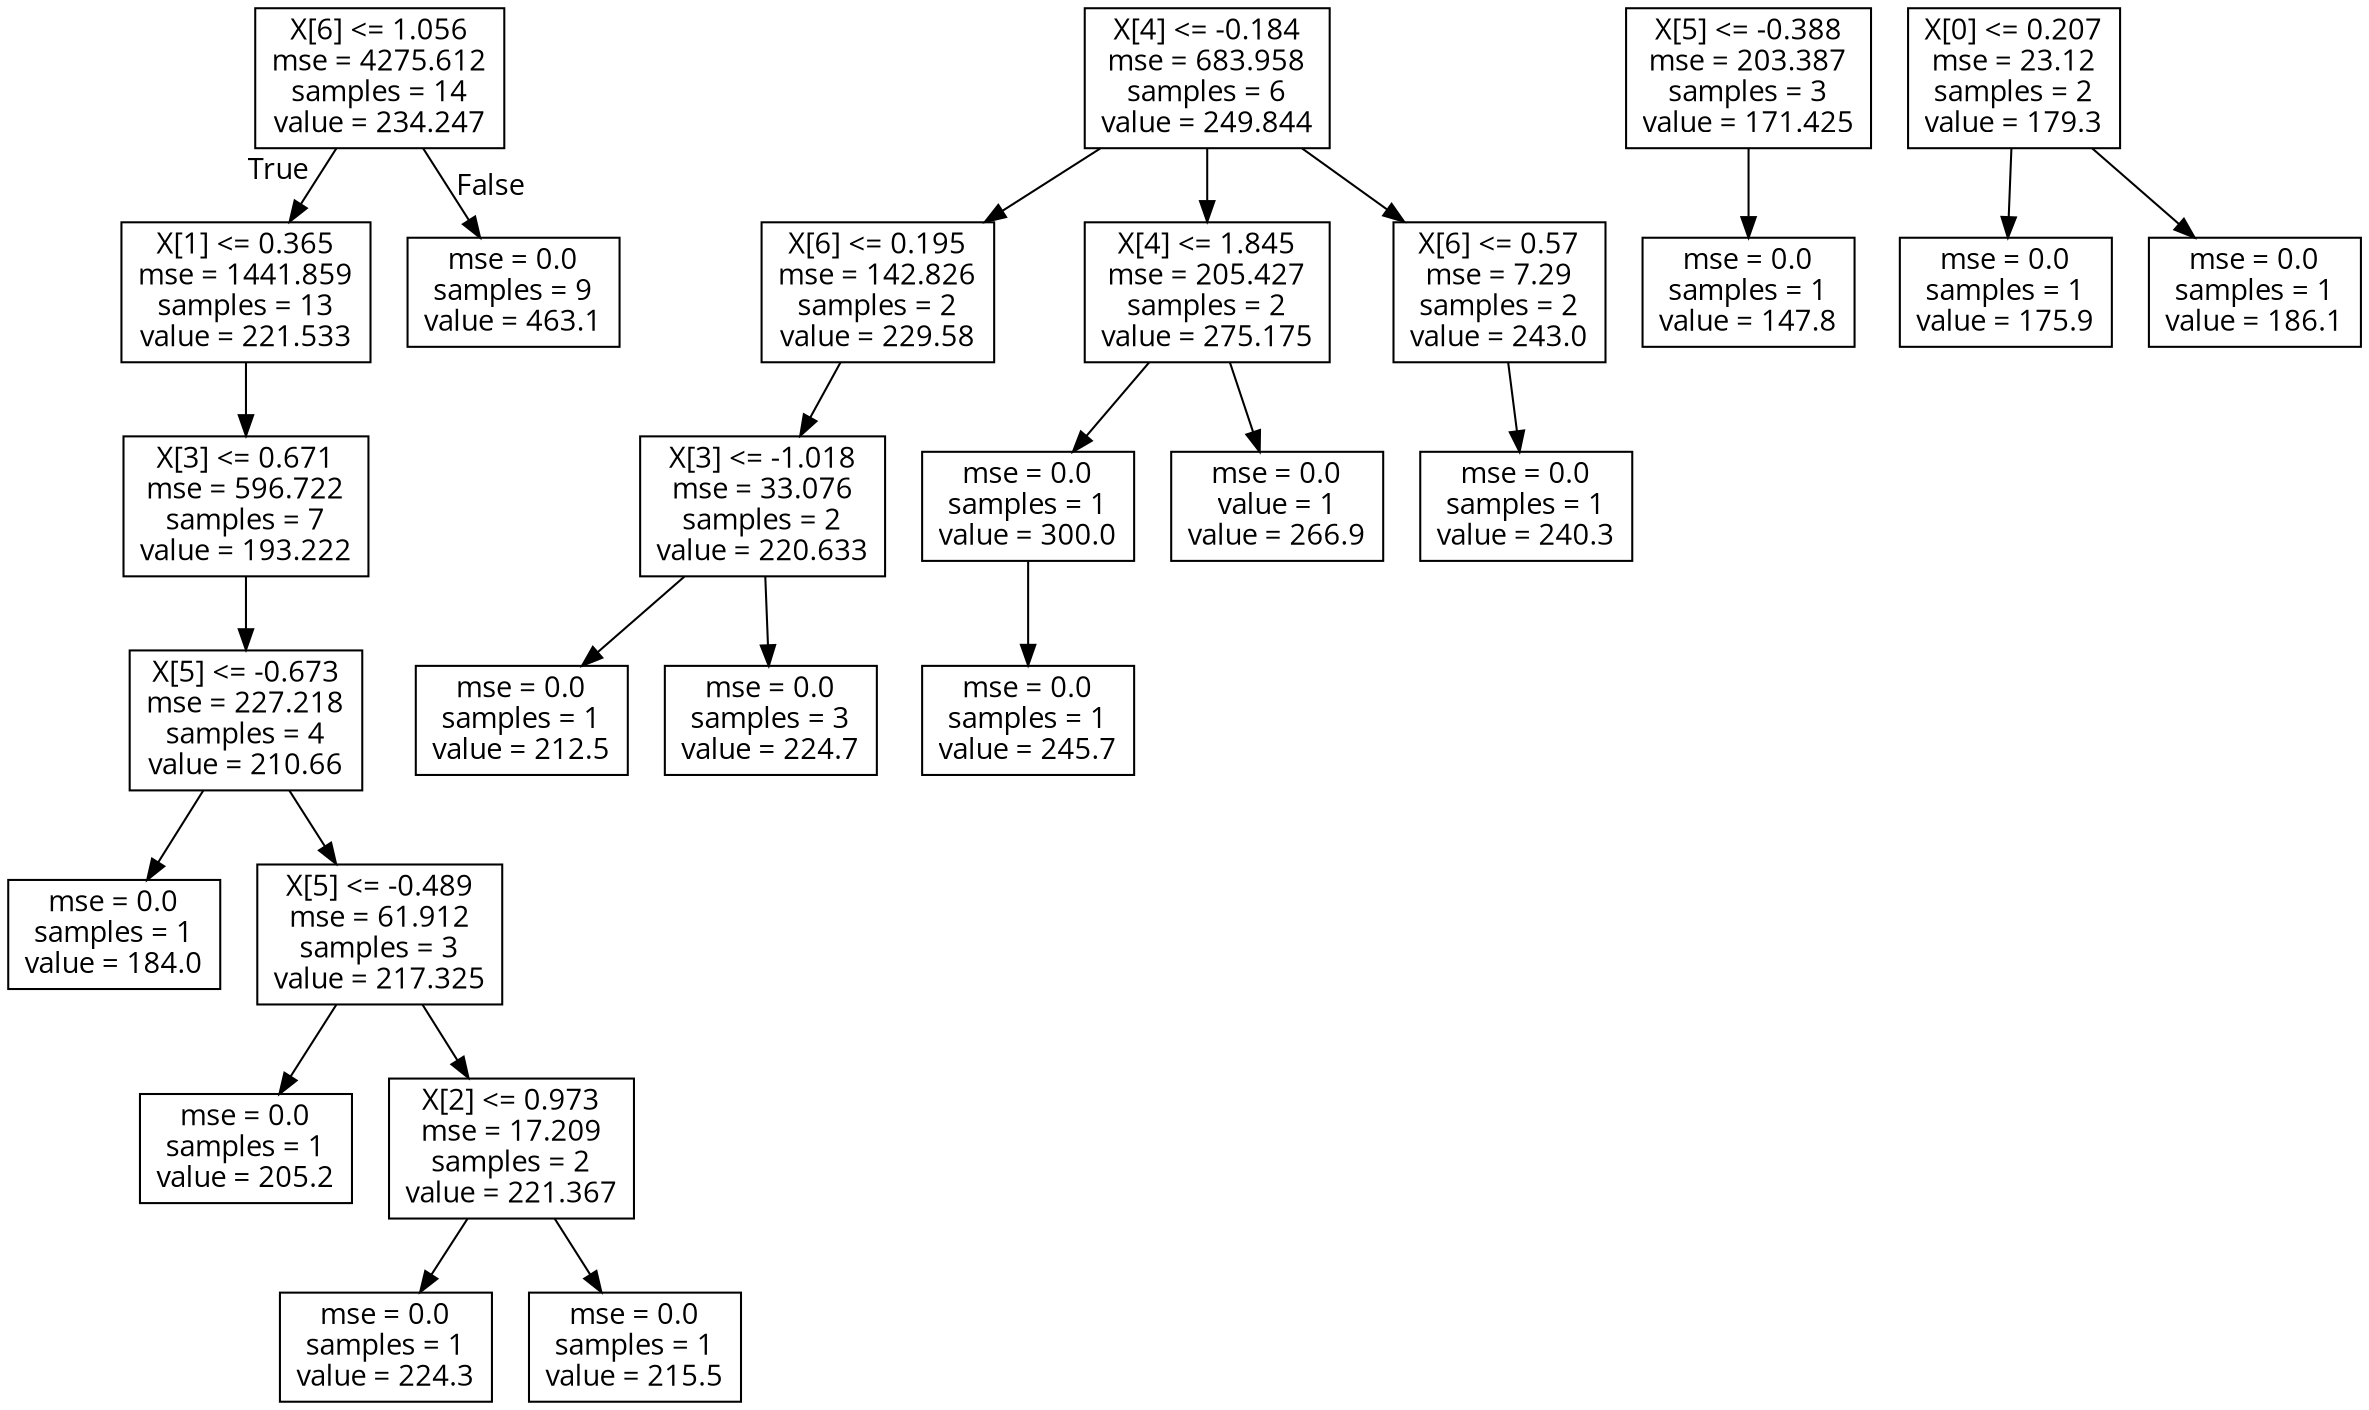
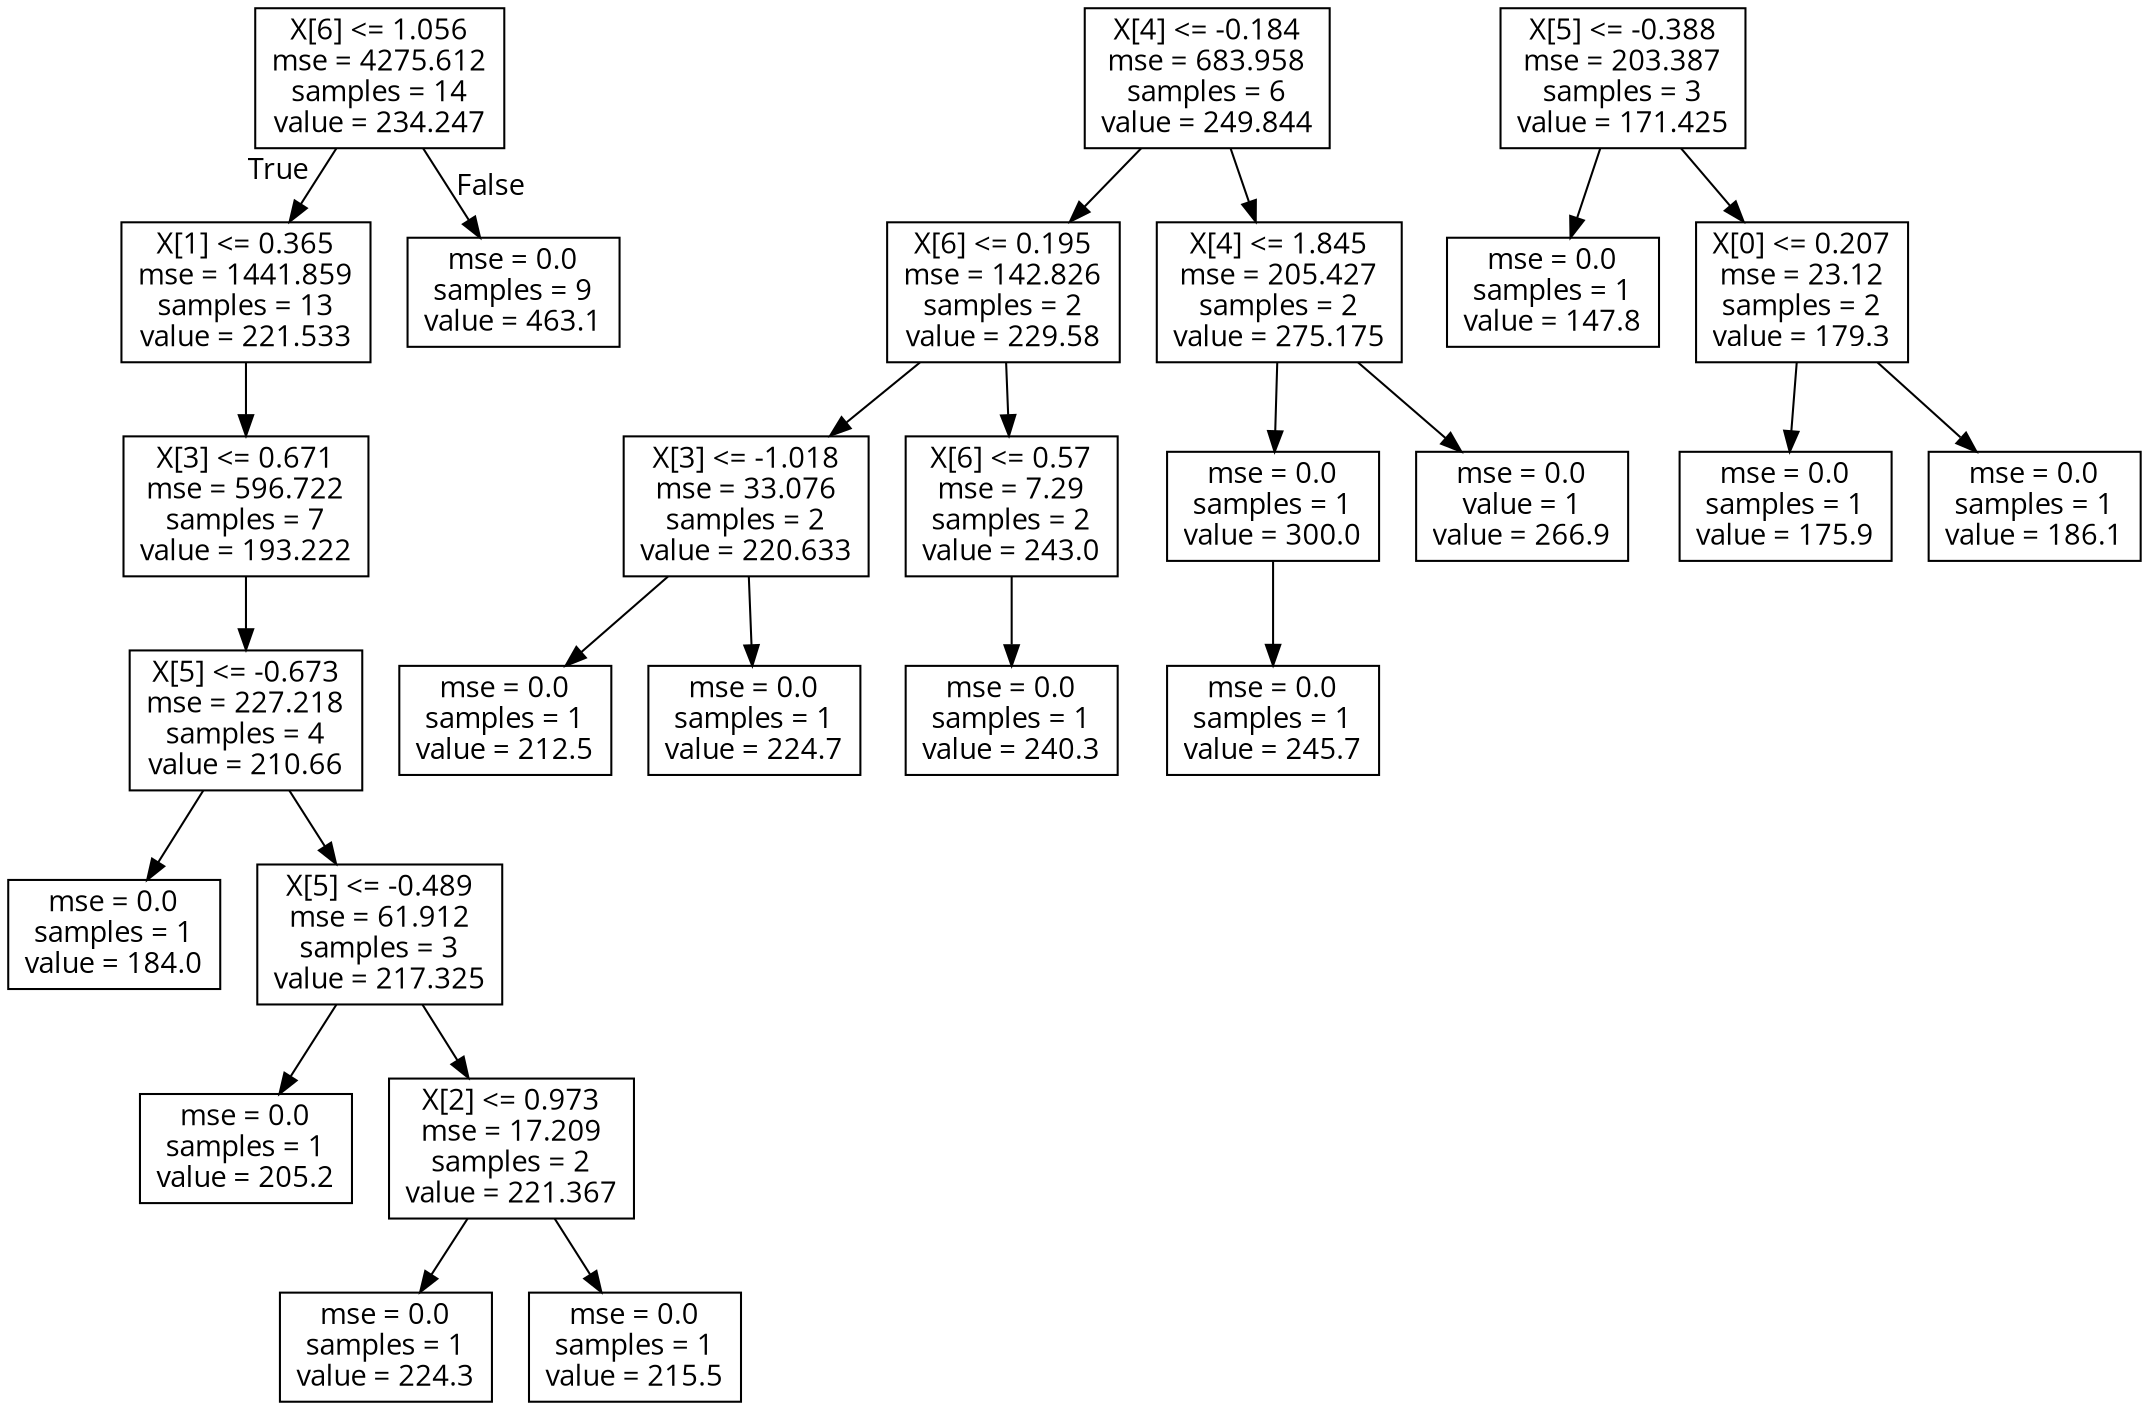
edge "X[5] <= -0.388 mse = 203.387 samples = 3 value = 171.425" -> "X[0] <= 0.207 mse = 23.12 samples = 2 value = 179.3": added
edge "X[4] <= -0.184 mse = 683.958 samples = 6 value = 249.844" -> "X[6] <= 0.57 mse = 7.29 samples = 2 value = 243.0": now "X[6] <= 0.195 mse = 142.826 samples = 2 value = 229.58" -> "X[6] <= 0.57 mse = 7.29 samples = 2 value = 243.0"
node "mse = 0.0 samples = 3 value = 224.7": label "mse = 0.0 samples = 3 value = 224.7" -> "mse = 0.0 samples = 1 value = 224.7"
